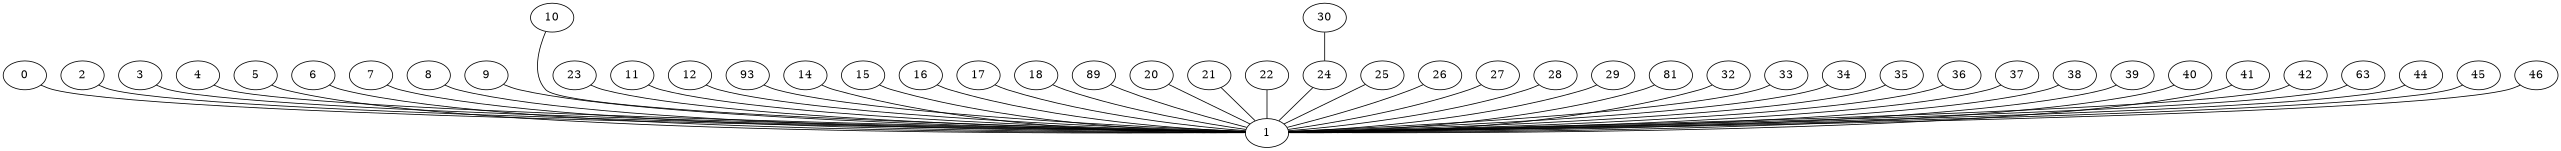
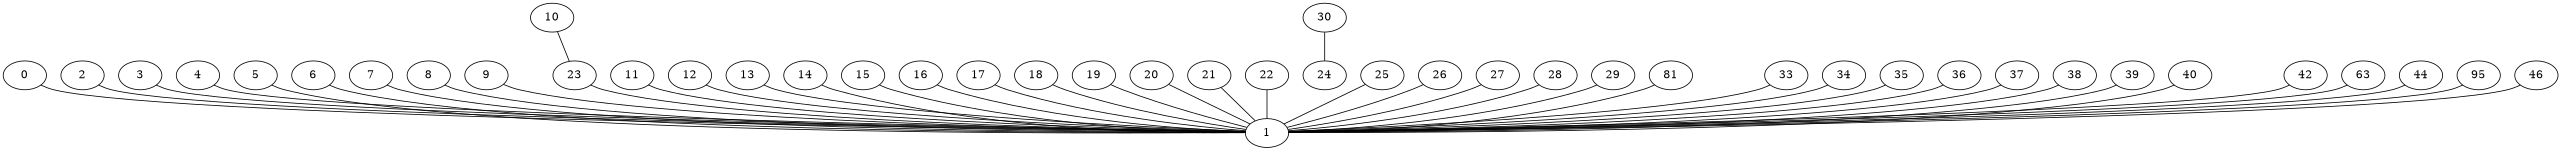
node "93": label "93" -> "13"
node "89": label "89" -> "19"
node "32": removed
node "41": removed
node "45": label "45" -> "95"
edge "24" -- "1": removed
edge "10" -- "1": now "10" -- "23"
